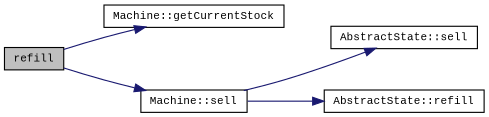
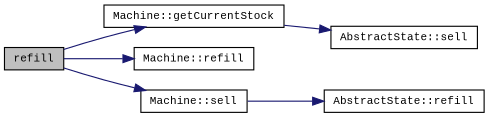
node "Machine::refill": added
edge "Machine::sell" -> "AbstractState::sell": now "Machine::getCurrentStock" -> "AbstractState::sell"
